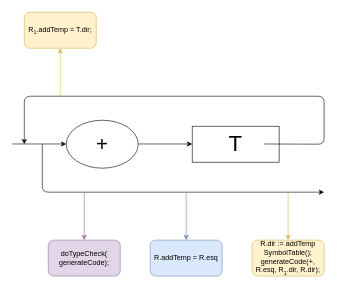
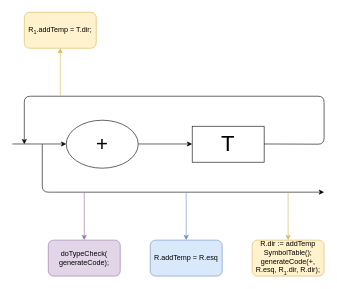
node "T": size 87x36 -> 72x36
